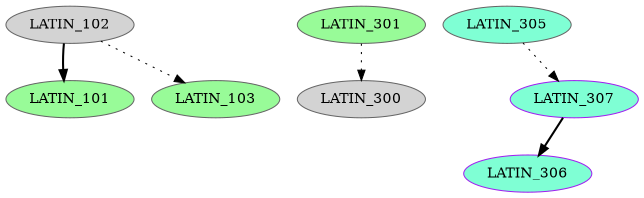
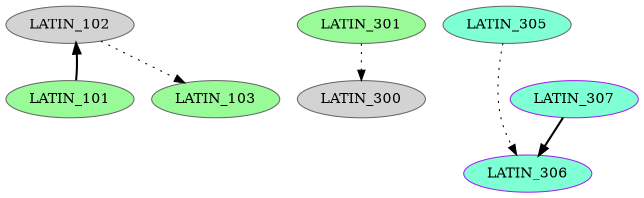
edge "LATIN_102" -> "LATIN_101": reversed
edge "LATIN_305" -> "LATIN_307": now "LATIN_305" -> "LATIN_306"
